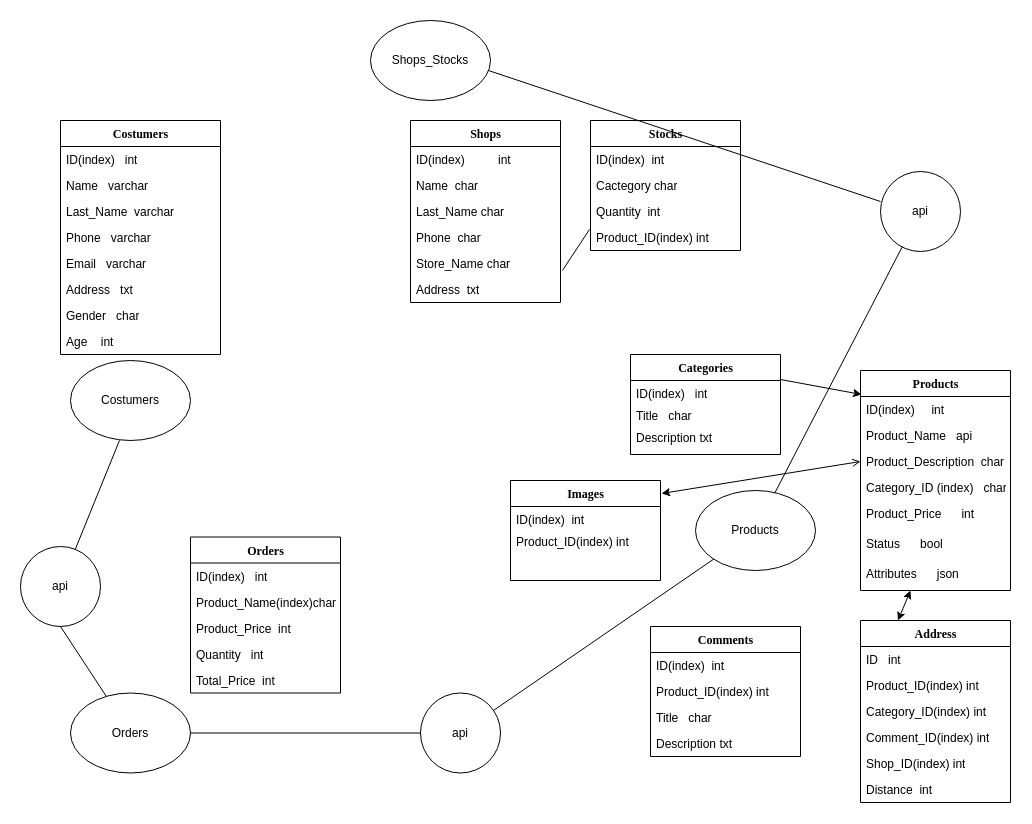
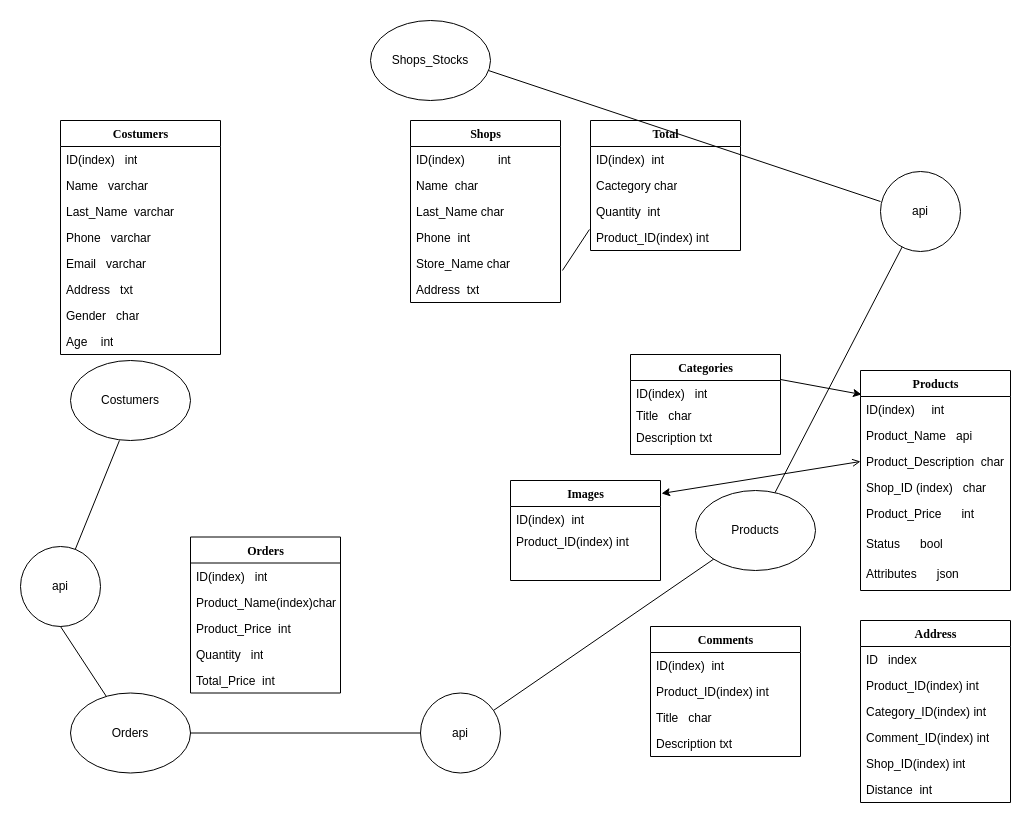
node "Stocks": label "Stocks" -> "Total"
node "Phone char": label "Phone char" -> "Phone int"
node "Category_ID (index) char": label "Category_ID (index) char" -> "Shop_ID (index) char"
edge "Attributes json" -- "Address": removed
node "ID int": label "ID int" -> "ID index"
